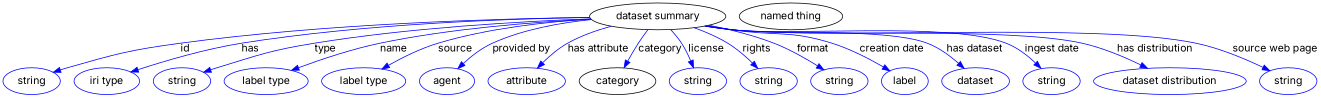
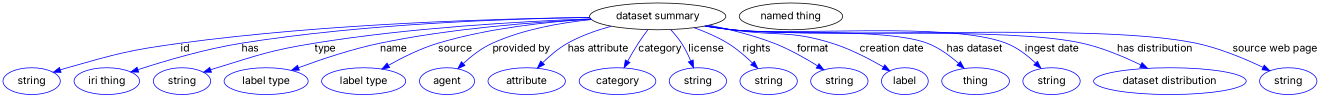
node "iri type": label "iri type" -> "iri thing"
node "category": color black -> blue
node "dataset": label "dataset" -> "thing"
